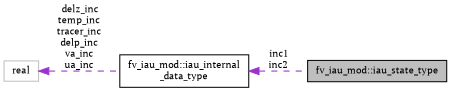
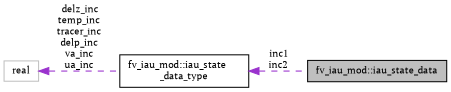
node "fv_iau_mod::iau_internal _data_type": label "fv_iau_mod::iau_internal _data_type" -> "fv_iau_mod::iau_state _data_type"
node "fv_iau_mod::iau_state_type": label "fv_iau_mod::iau_state_type" -> "fv_iau_mod::iau_state_data"
